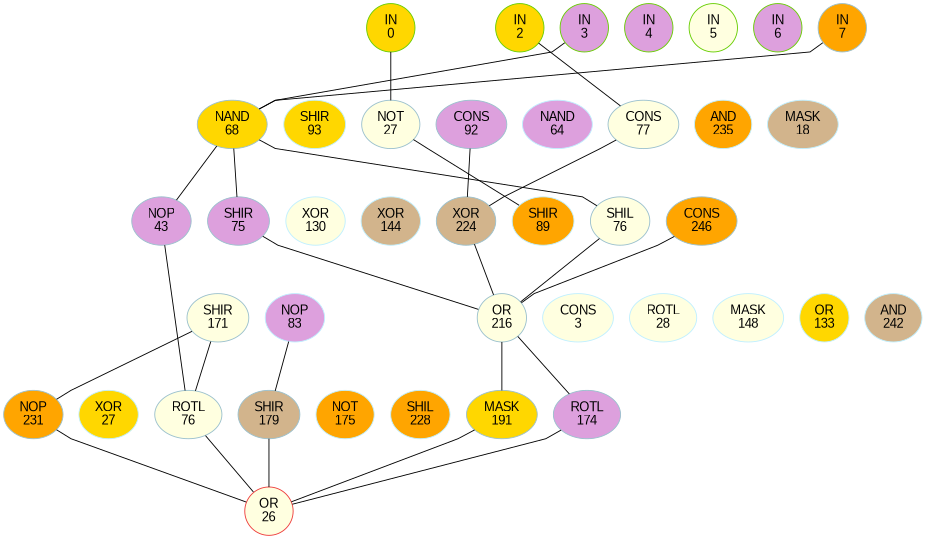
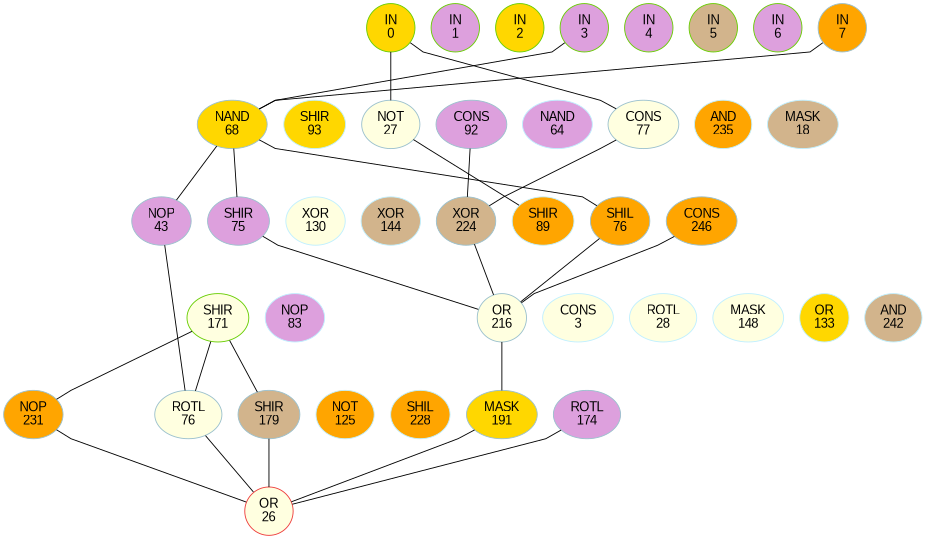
node "IN 1": added
node "IN 5": fillcolor lightyellow -> tan
edge "IN 2" -- "CONS 77": now "IN 0" -- "CONS 77"
node "SHIL 76": fillcolor lightyellow -> orange
node "SHIR 171": color lightblue3 -> chartreuse3
edge "OR 216" -- "ROTL 174": removed
edge "NOP 83" -- "SHIR 179": now "SHIR 171" -- "SHIR 179"
node "XOR 27": removed
node "NOT 175": label "NOT 175" -> "NOT 125"
